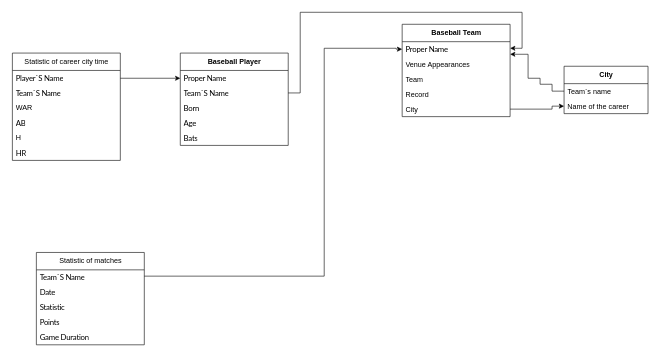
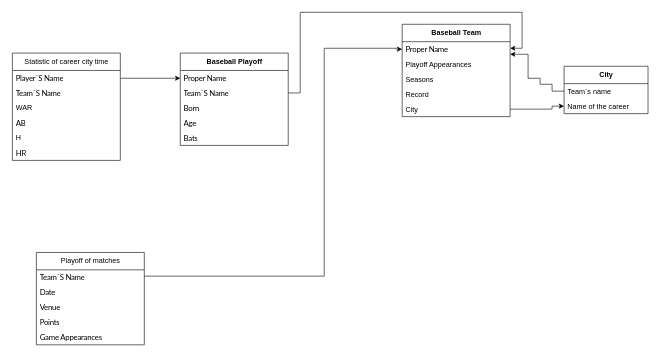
node "Baseball Player": label "Baseball Player" -> "Baseball Playoff"
node "Venue Appearances": label "Venue Appearances" -> "Playoff Appearances"
node "Team": label "Team" -> "Seasons"
node "Statistic of matches": label "Statistic of matches" -> "Playoff of matches"
node "Statistic": label "Statistic" -> "Venue"
node "Game Duration": label "Game Duration" -> "Game Appearances"
